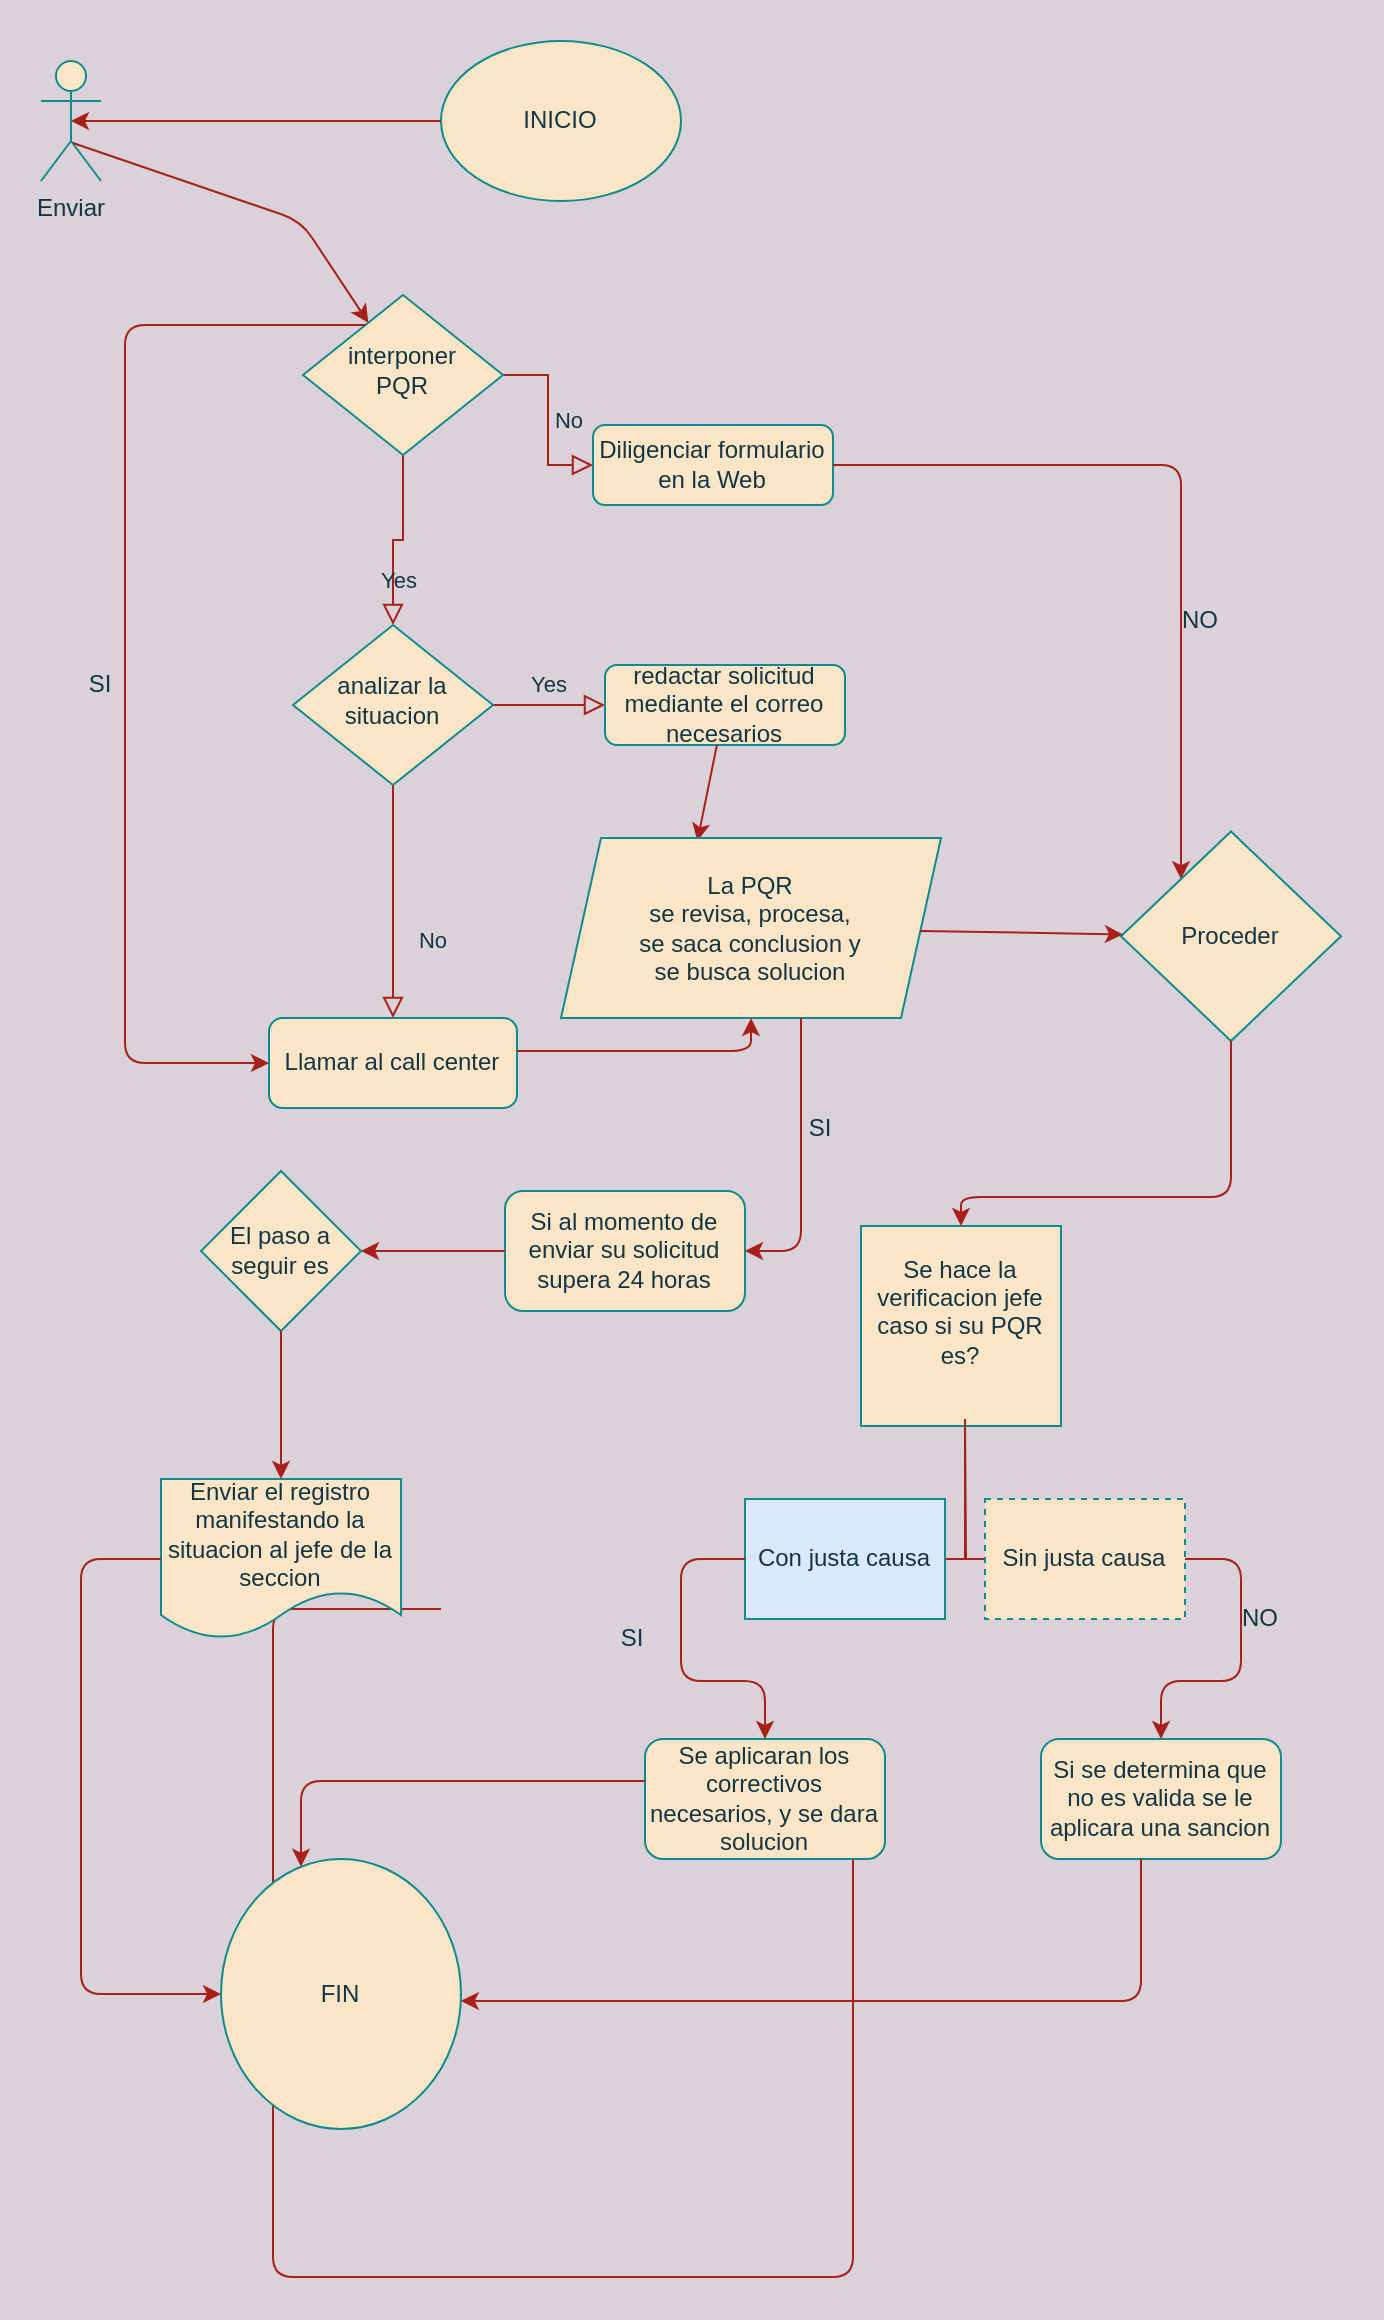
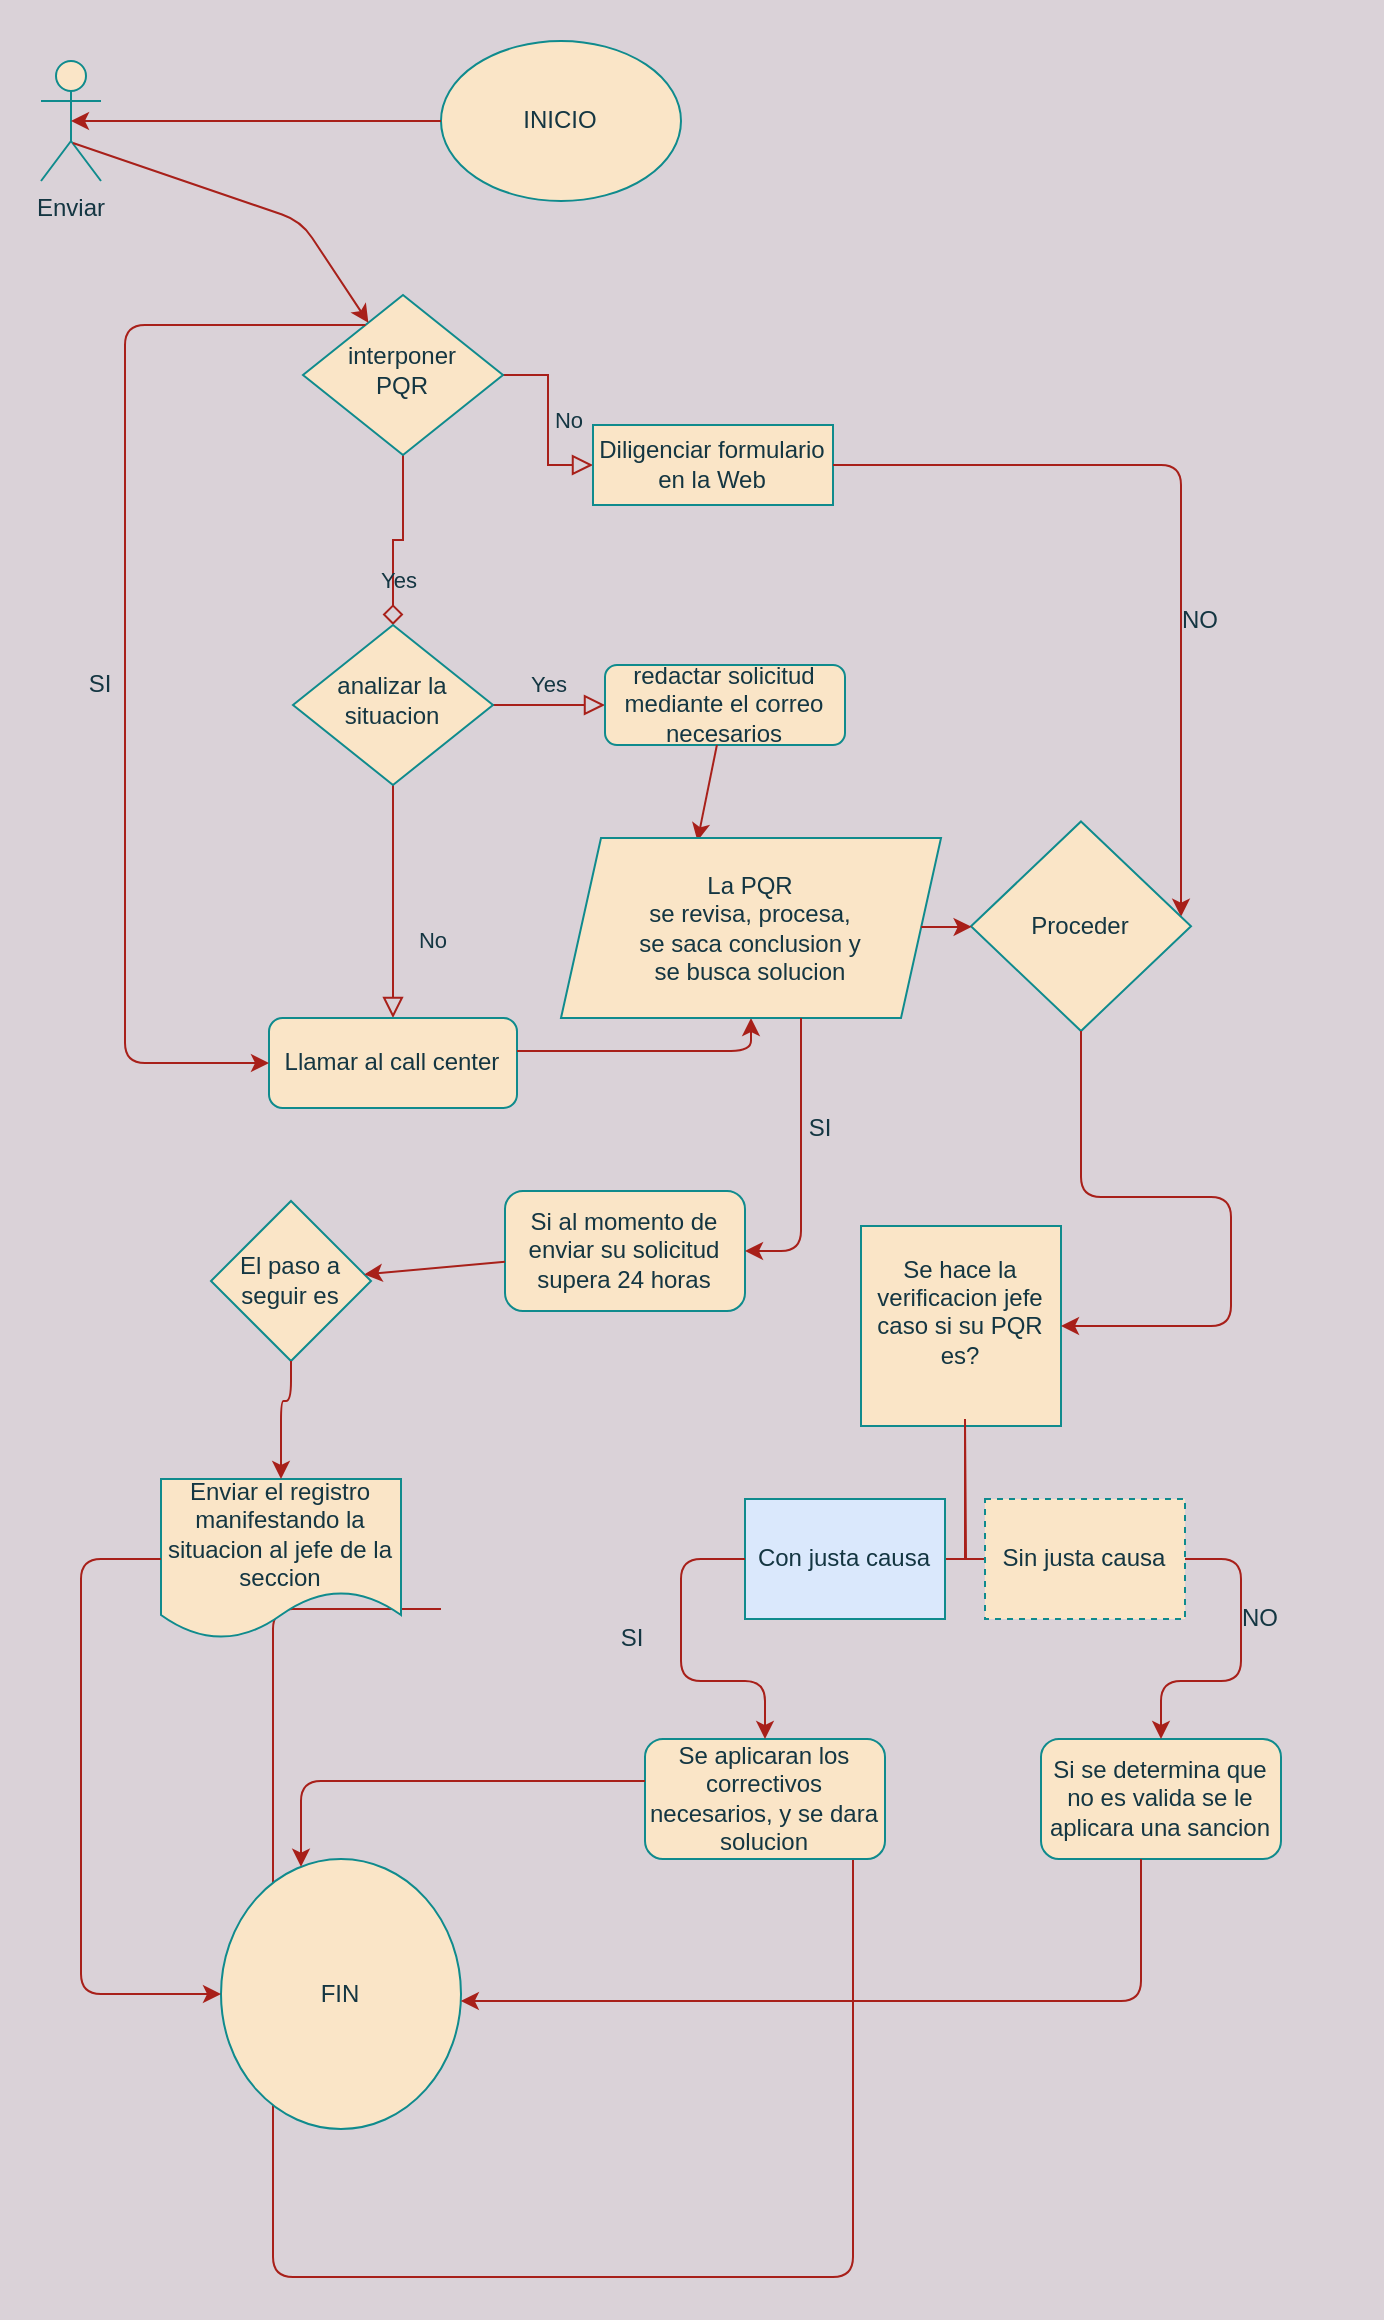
node "Diligenciar formulario en la Web": shape rounded rectangle -> rectangle
edge "interponer PQR" -> "analizar la situacion": arrowhead block -> diamond
node "Proceder": moved (1231, 936) -> (1081, 926)
node "El paso a seguir es": moved (281, 1251) -> (291, 1281)
